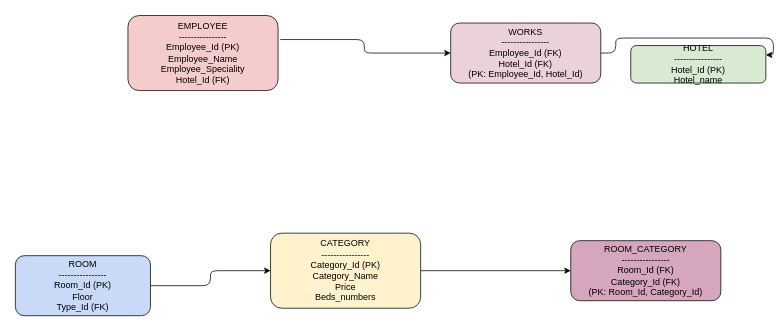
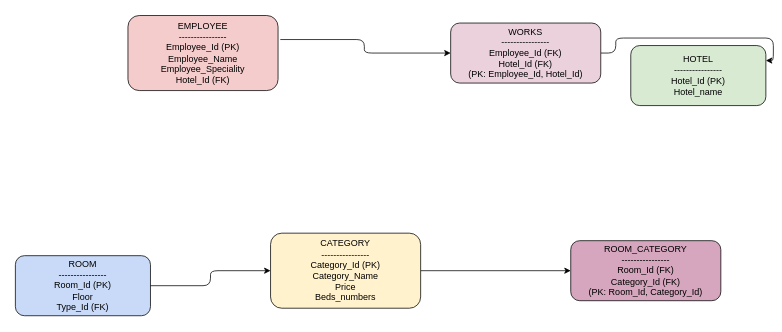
node "HOTEL ---------------- Hotel_Id (PK) Hotel_name": size 135x38 -> 135x60
